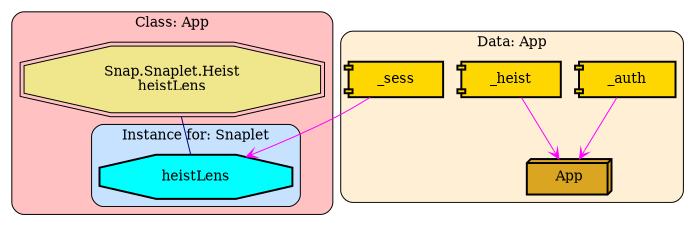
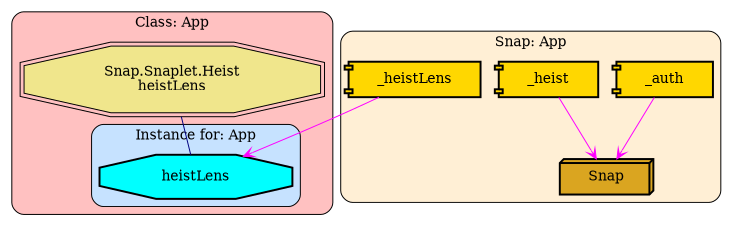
cluster "Data: App": label "Data: App" -> "Snap: App"
node "_sess": label "_sess" -> "_heistLens"
cluster "Instance for: Snaplet": label "Instance for: Snaplet" -> "Instance for: App"
node "App": label "App" -> "Snap"
